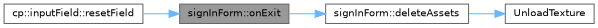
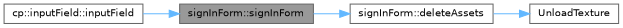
node "cp::inputField::resetField": label "cp::inputField::resetField" -> "cp::inputField::inputField"
node "signInForm::onExit": label "signInForm::onExit" -> "signInForm::signInForm"
